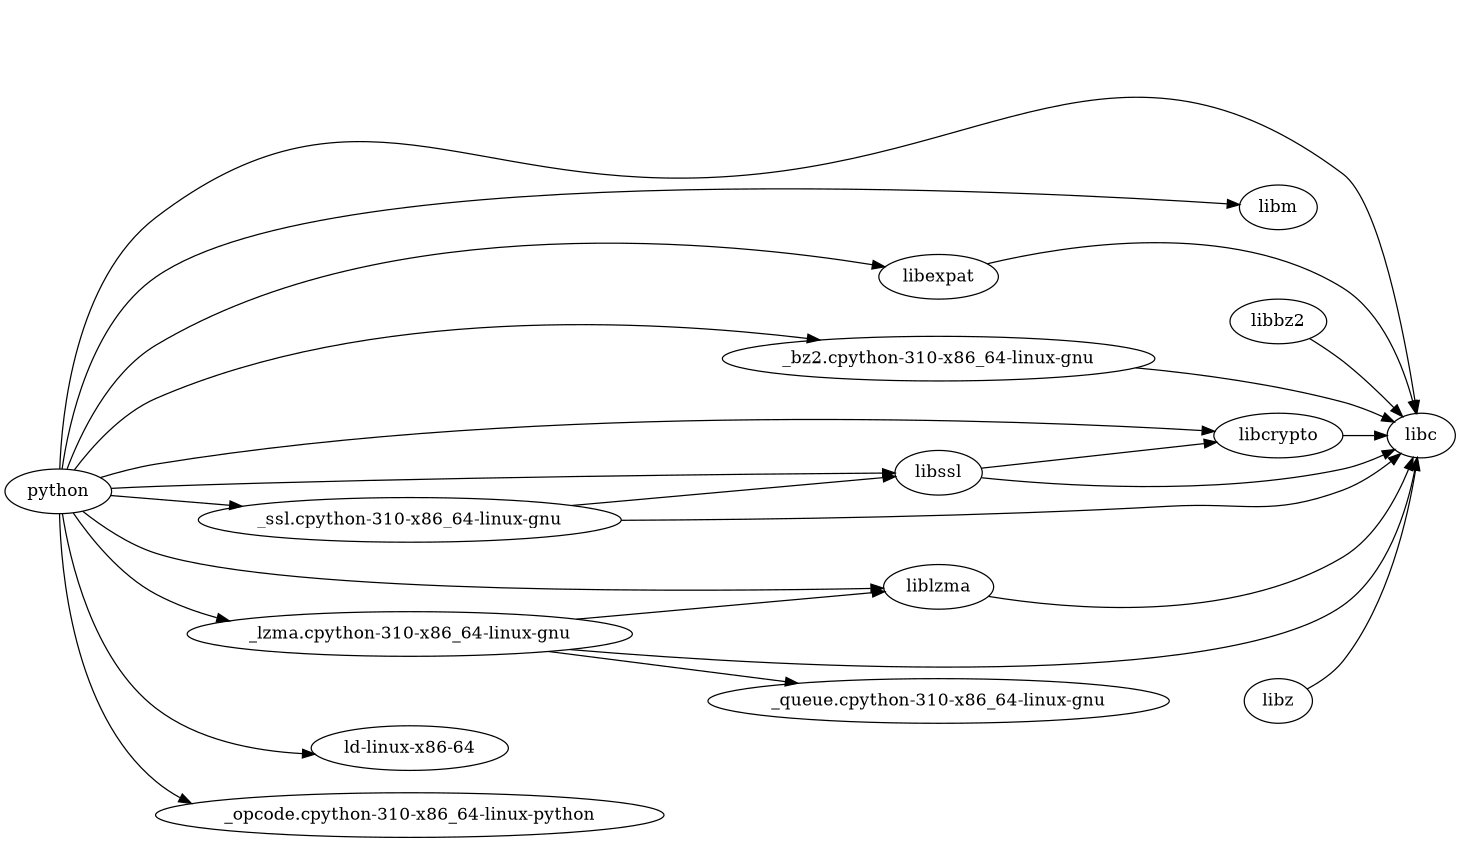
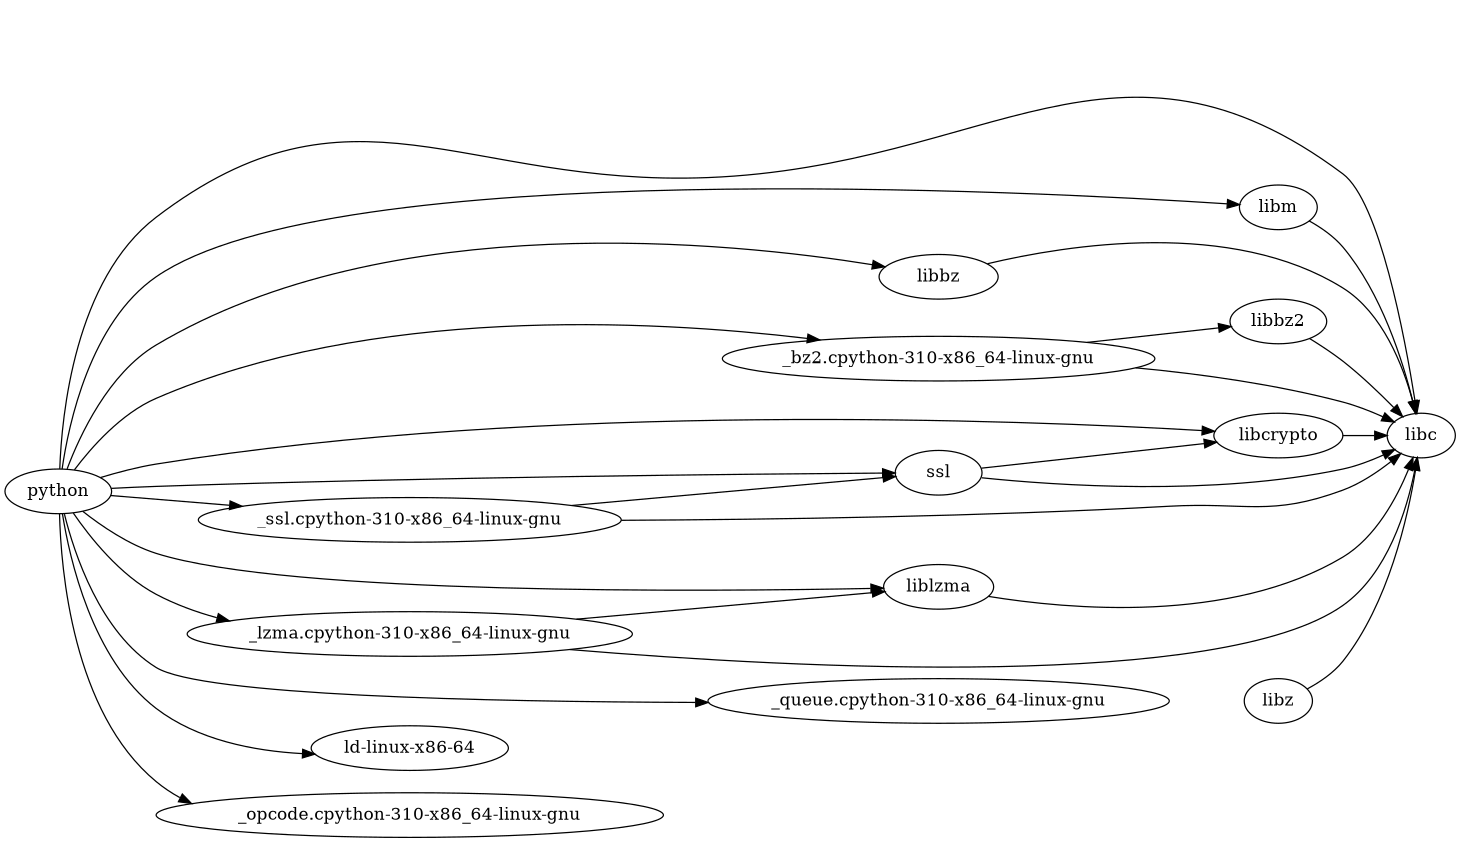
node "libexpat": label "libexpat" -> "libbz"
edge "libm" -> "libc": added
edge "_bz2.cpython-310-x86_64-linux-gnu" -> "libbz2": added
node "libssl": label "libssl" -> "ssl"
edge "_lzma.cpython-310-x86_64-linux-gnu" -> "_queue.cpython-310-x86_64-linux-gnu": now "python" -> "_queue.cpython-310-x86_64-linux-gnu"
node "_opcode.cpython-310-x86_64-linux-python": label "_opcode.cpython-310-x86_64-linux-python" -> "_opcode.cpython-310-x86_64-linux-gnu"
